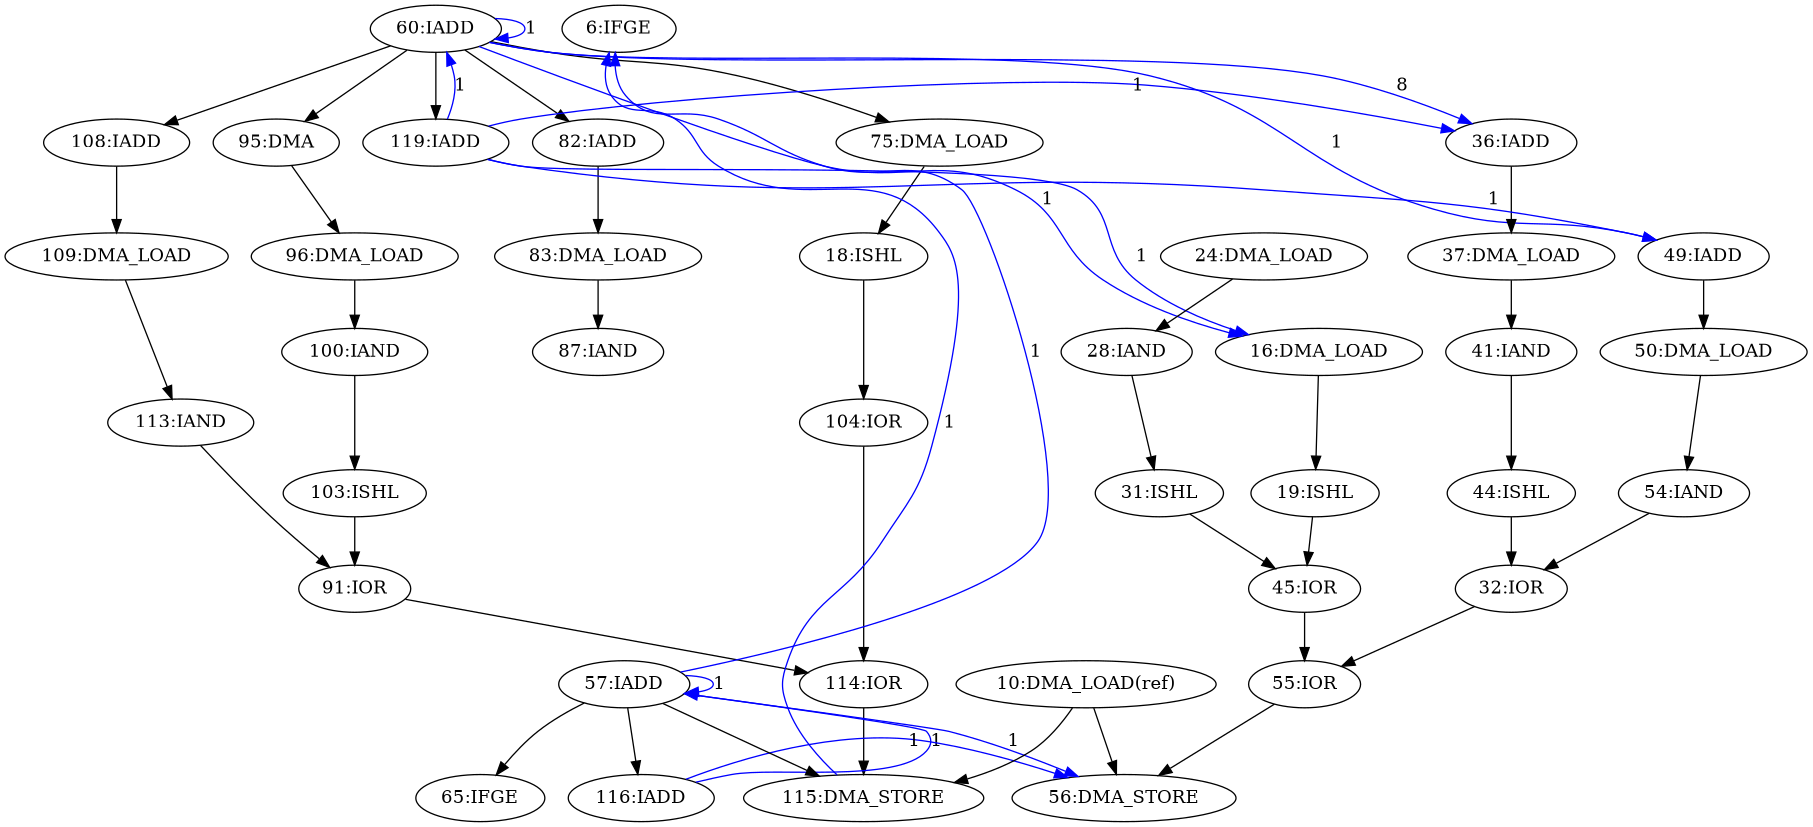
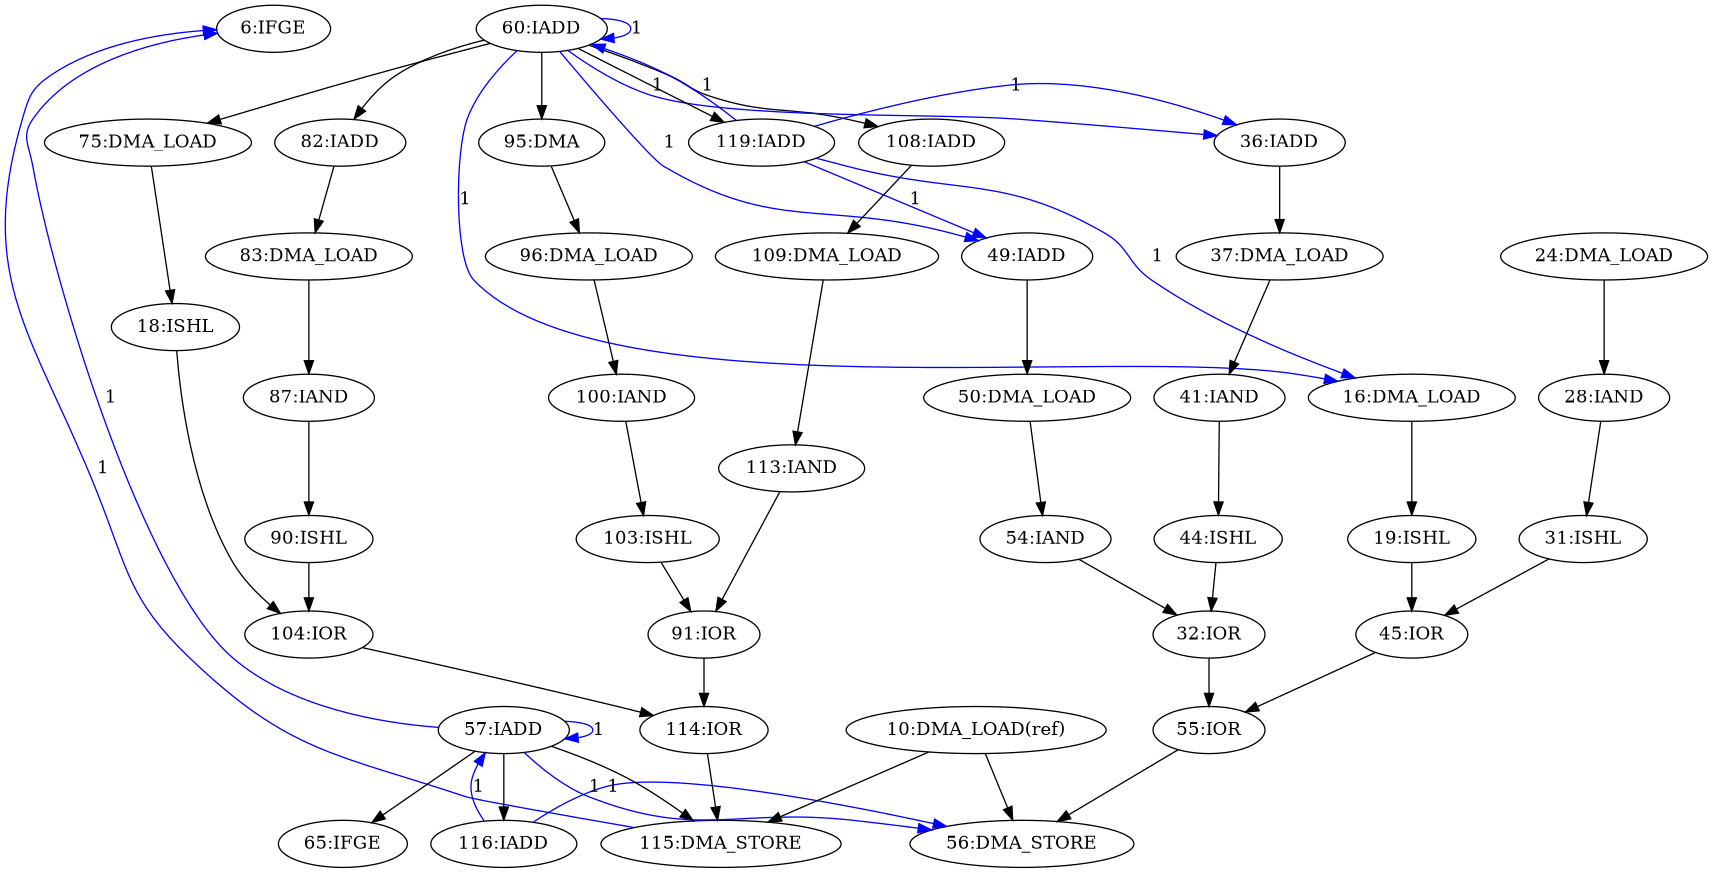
edge "60:IADD" -> "36:IADD": label "8" -> "1"
node "90:ISHL": added
